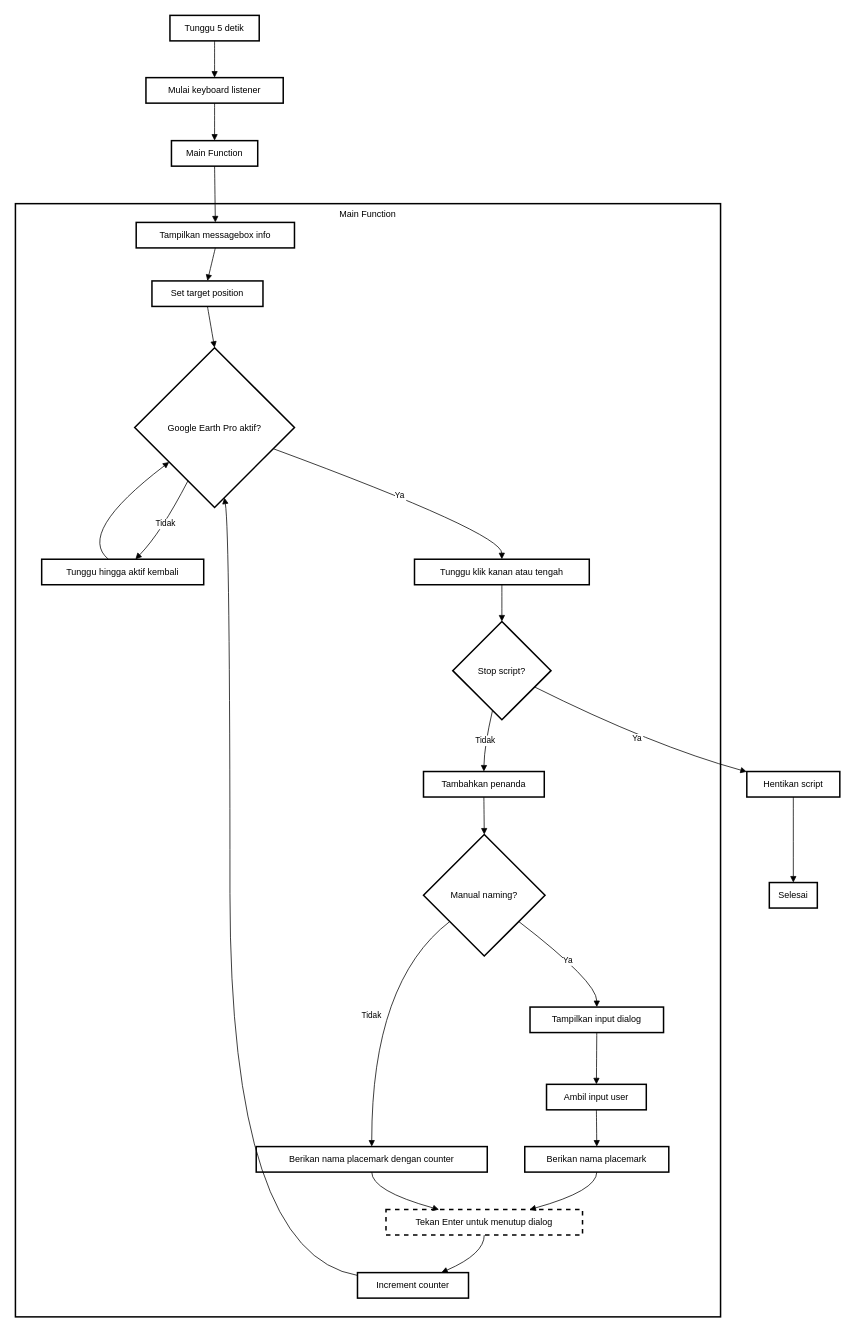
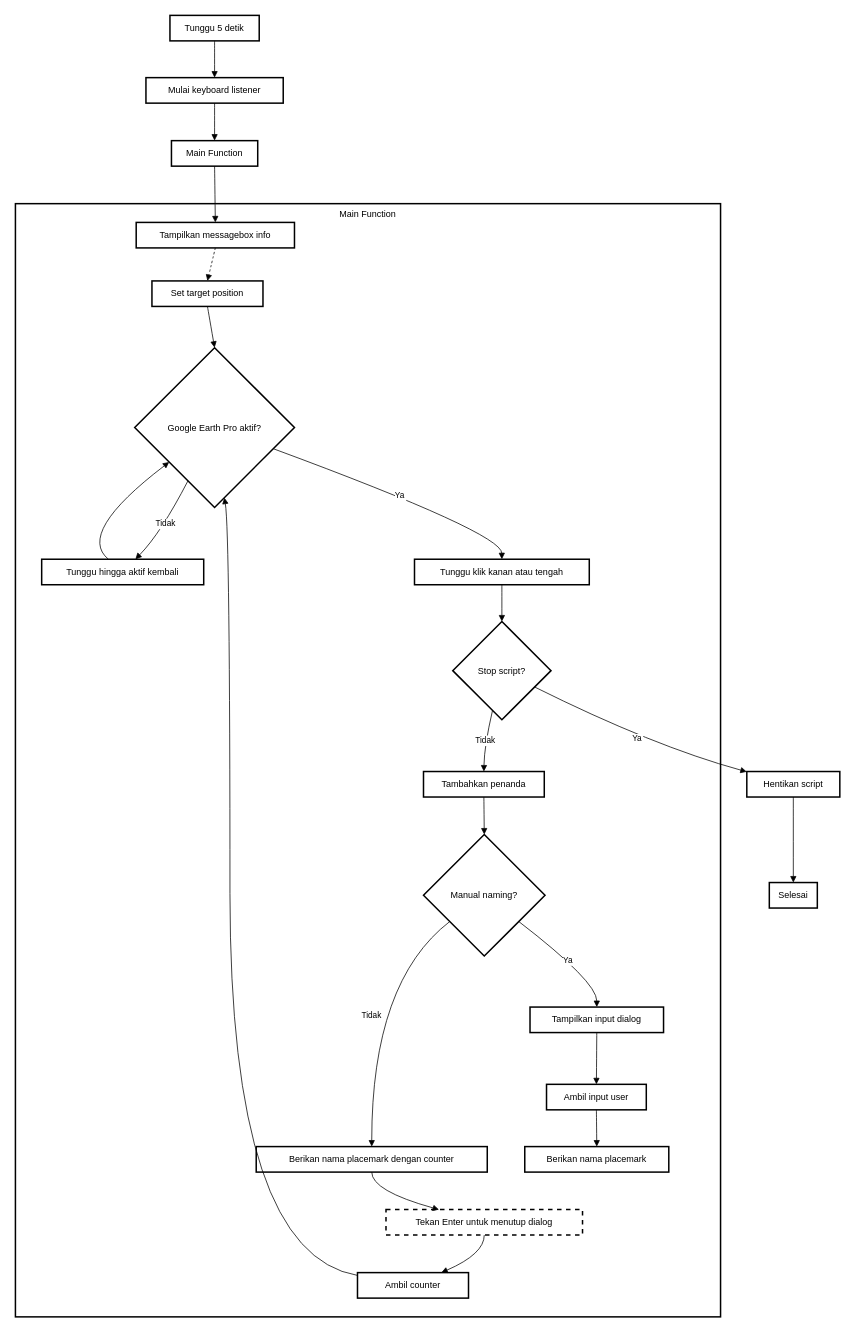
edge "Tampilkan messagebox info" -> "Set target position": style solid -> dashed
edge "Berikan nama placemark" -> "Tekan Enter untuk menutup dialog": removed
node "Increment counter": label "Increment counter" -> "Ambil counter"
